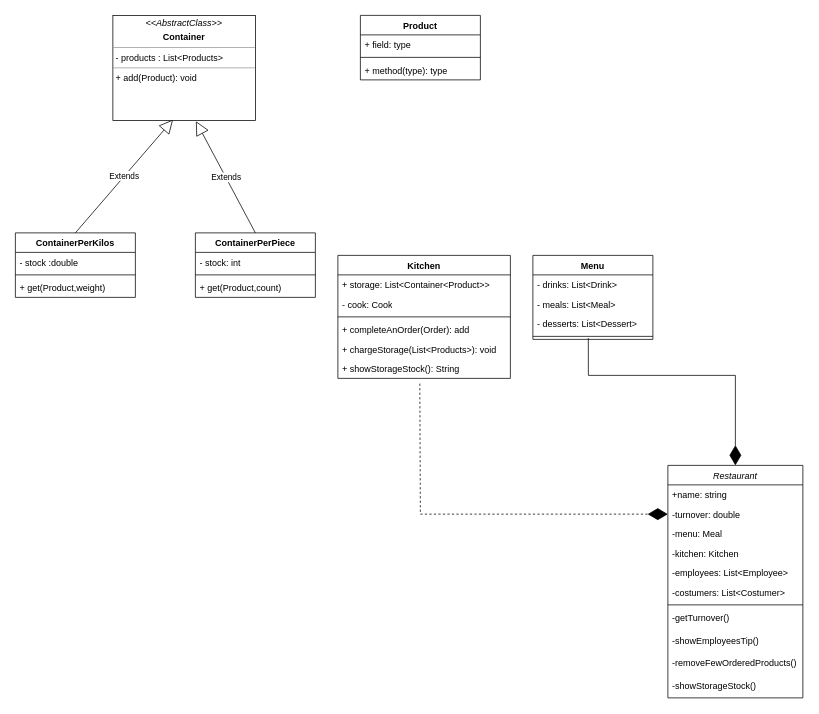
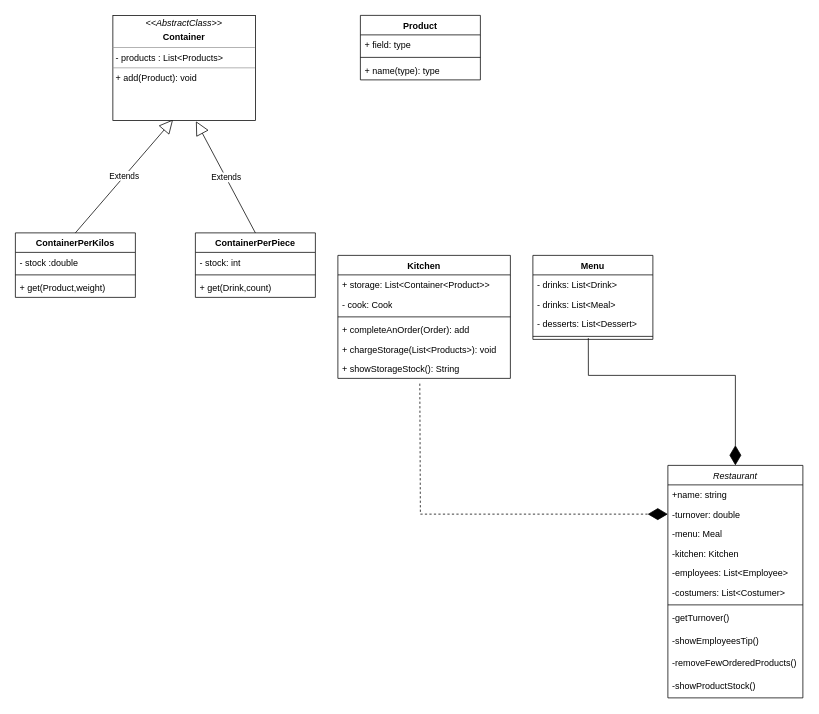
node "+ method(type): type": label "+ method(type): type" -> "+ name(type): type"
node "+ get(Product,count)": label "+ get(Product,count)" -> "+ get(Drink,count)"
node "- meals: List<Meal>": label "- meals: List<Meal>" -> "- drinks: List<Meal>"
node "-showStorageStock()": label "-showStorageStock()" -> "-showProductStock()"
